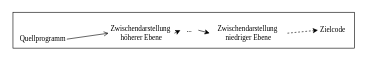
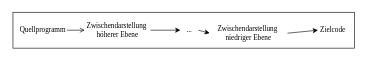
edge "Zwischendarstellung niedriger Ebene" -> "Zielcode": style dashed -> solid
node "Zwischendarstellung höherer Ebene": moved (141, 33) -> (117, 30)
node "Quellprogramm": moved (42, 39) -> (42, 30)
